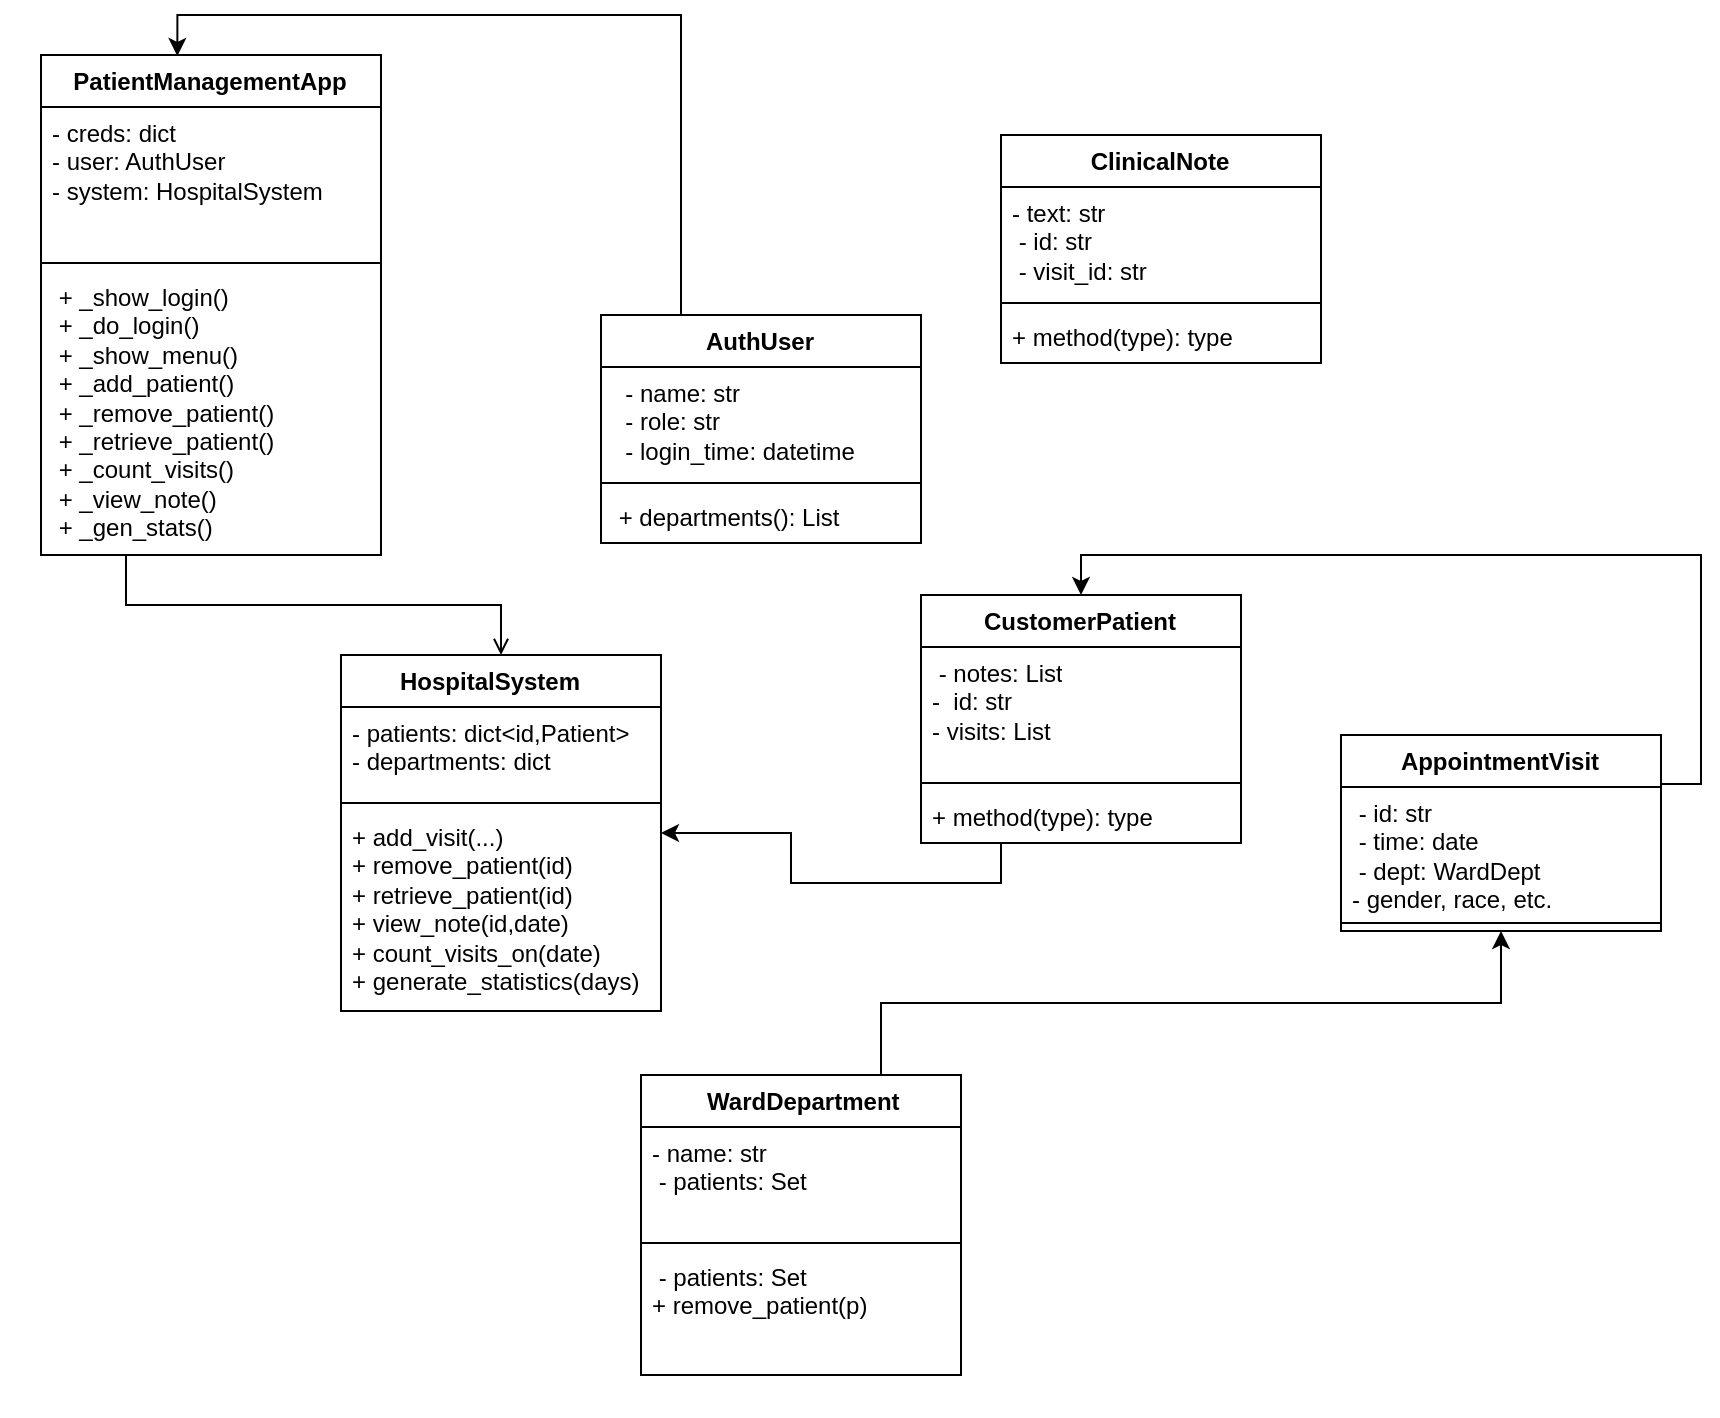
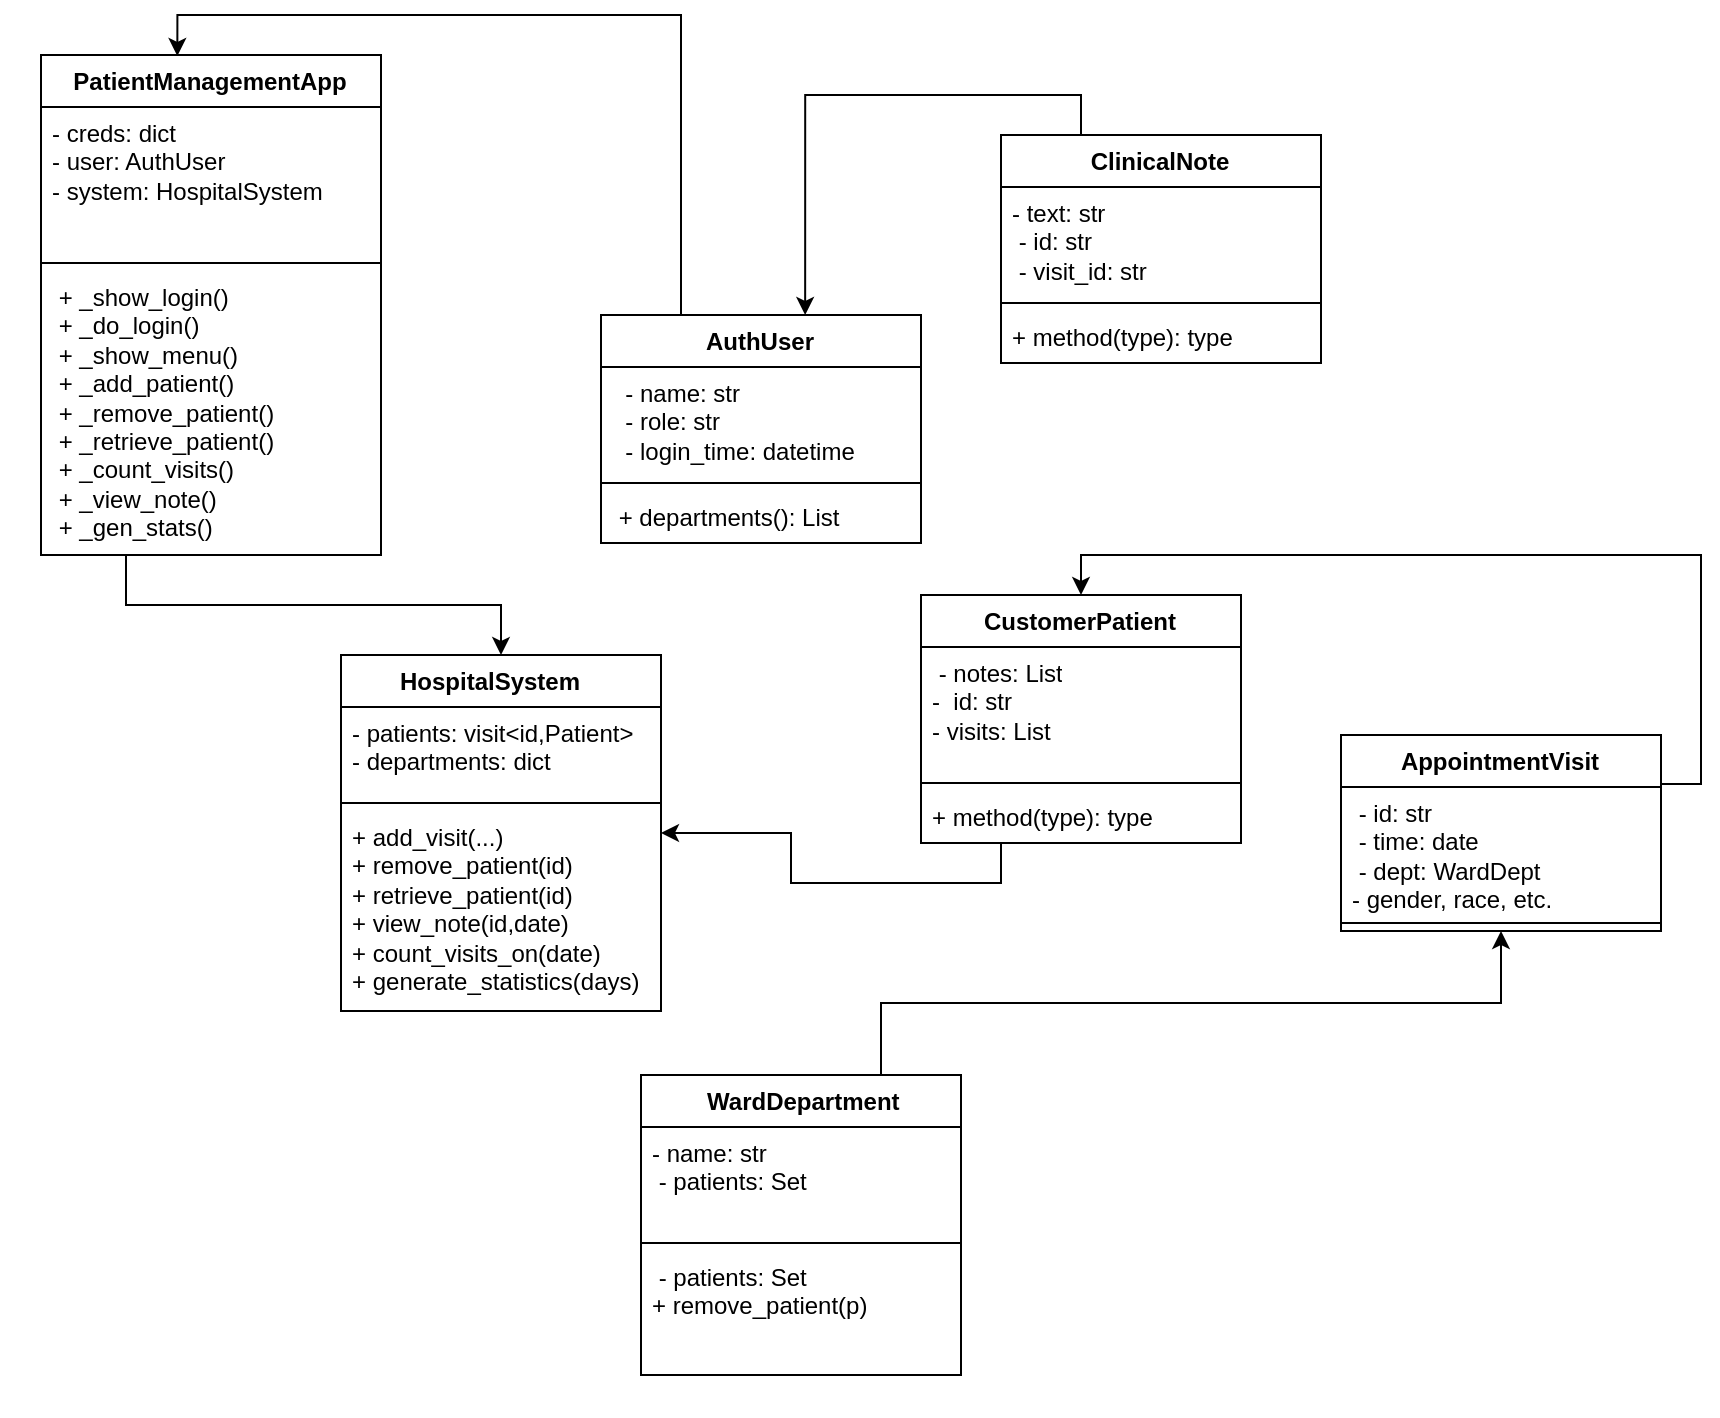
edge "ClinicalNote" -> "AuthUser": added
edge "PatientManagementApp" -> "HospitalSystem": arrowhead open -> classic
node "- patients: dict<id,Patient> - departments: dict": label "- patients: dict<id,Patient> - departments: dict" -> "- patients: visit<id,Patient> - departments: dict"
